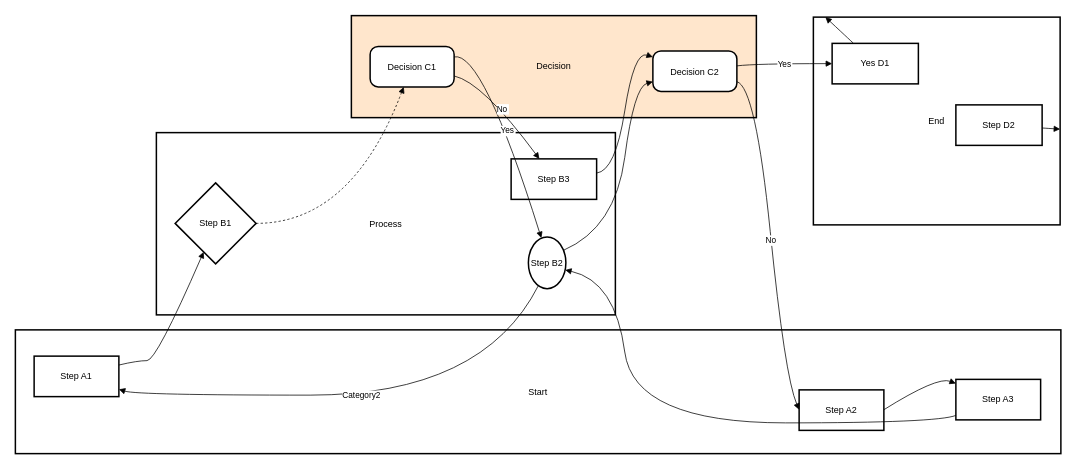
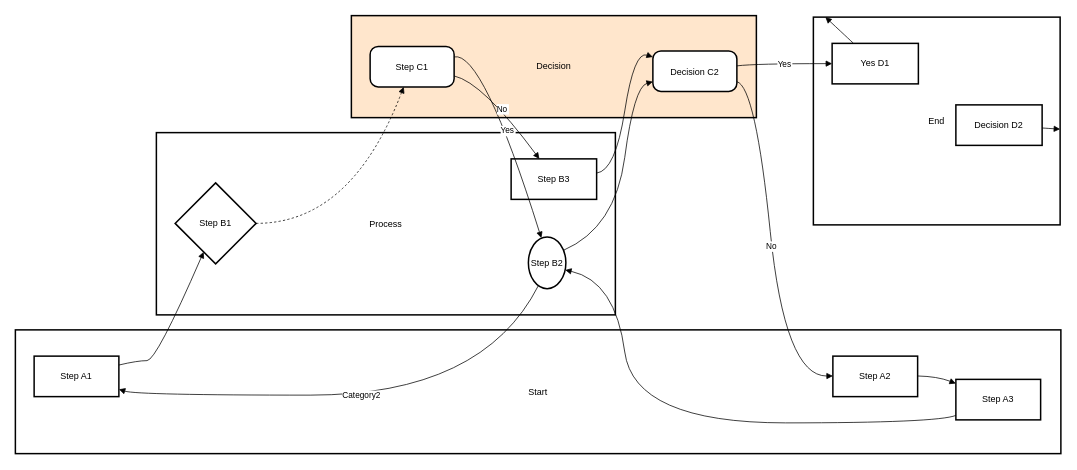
node "Decision C1": label "Decision C1" -> "Step C1"
node "Step D2": label "Step D2" -> "Decision D2"
node "Step A2": moved (842, 410) -> (875, 376)
